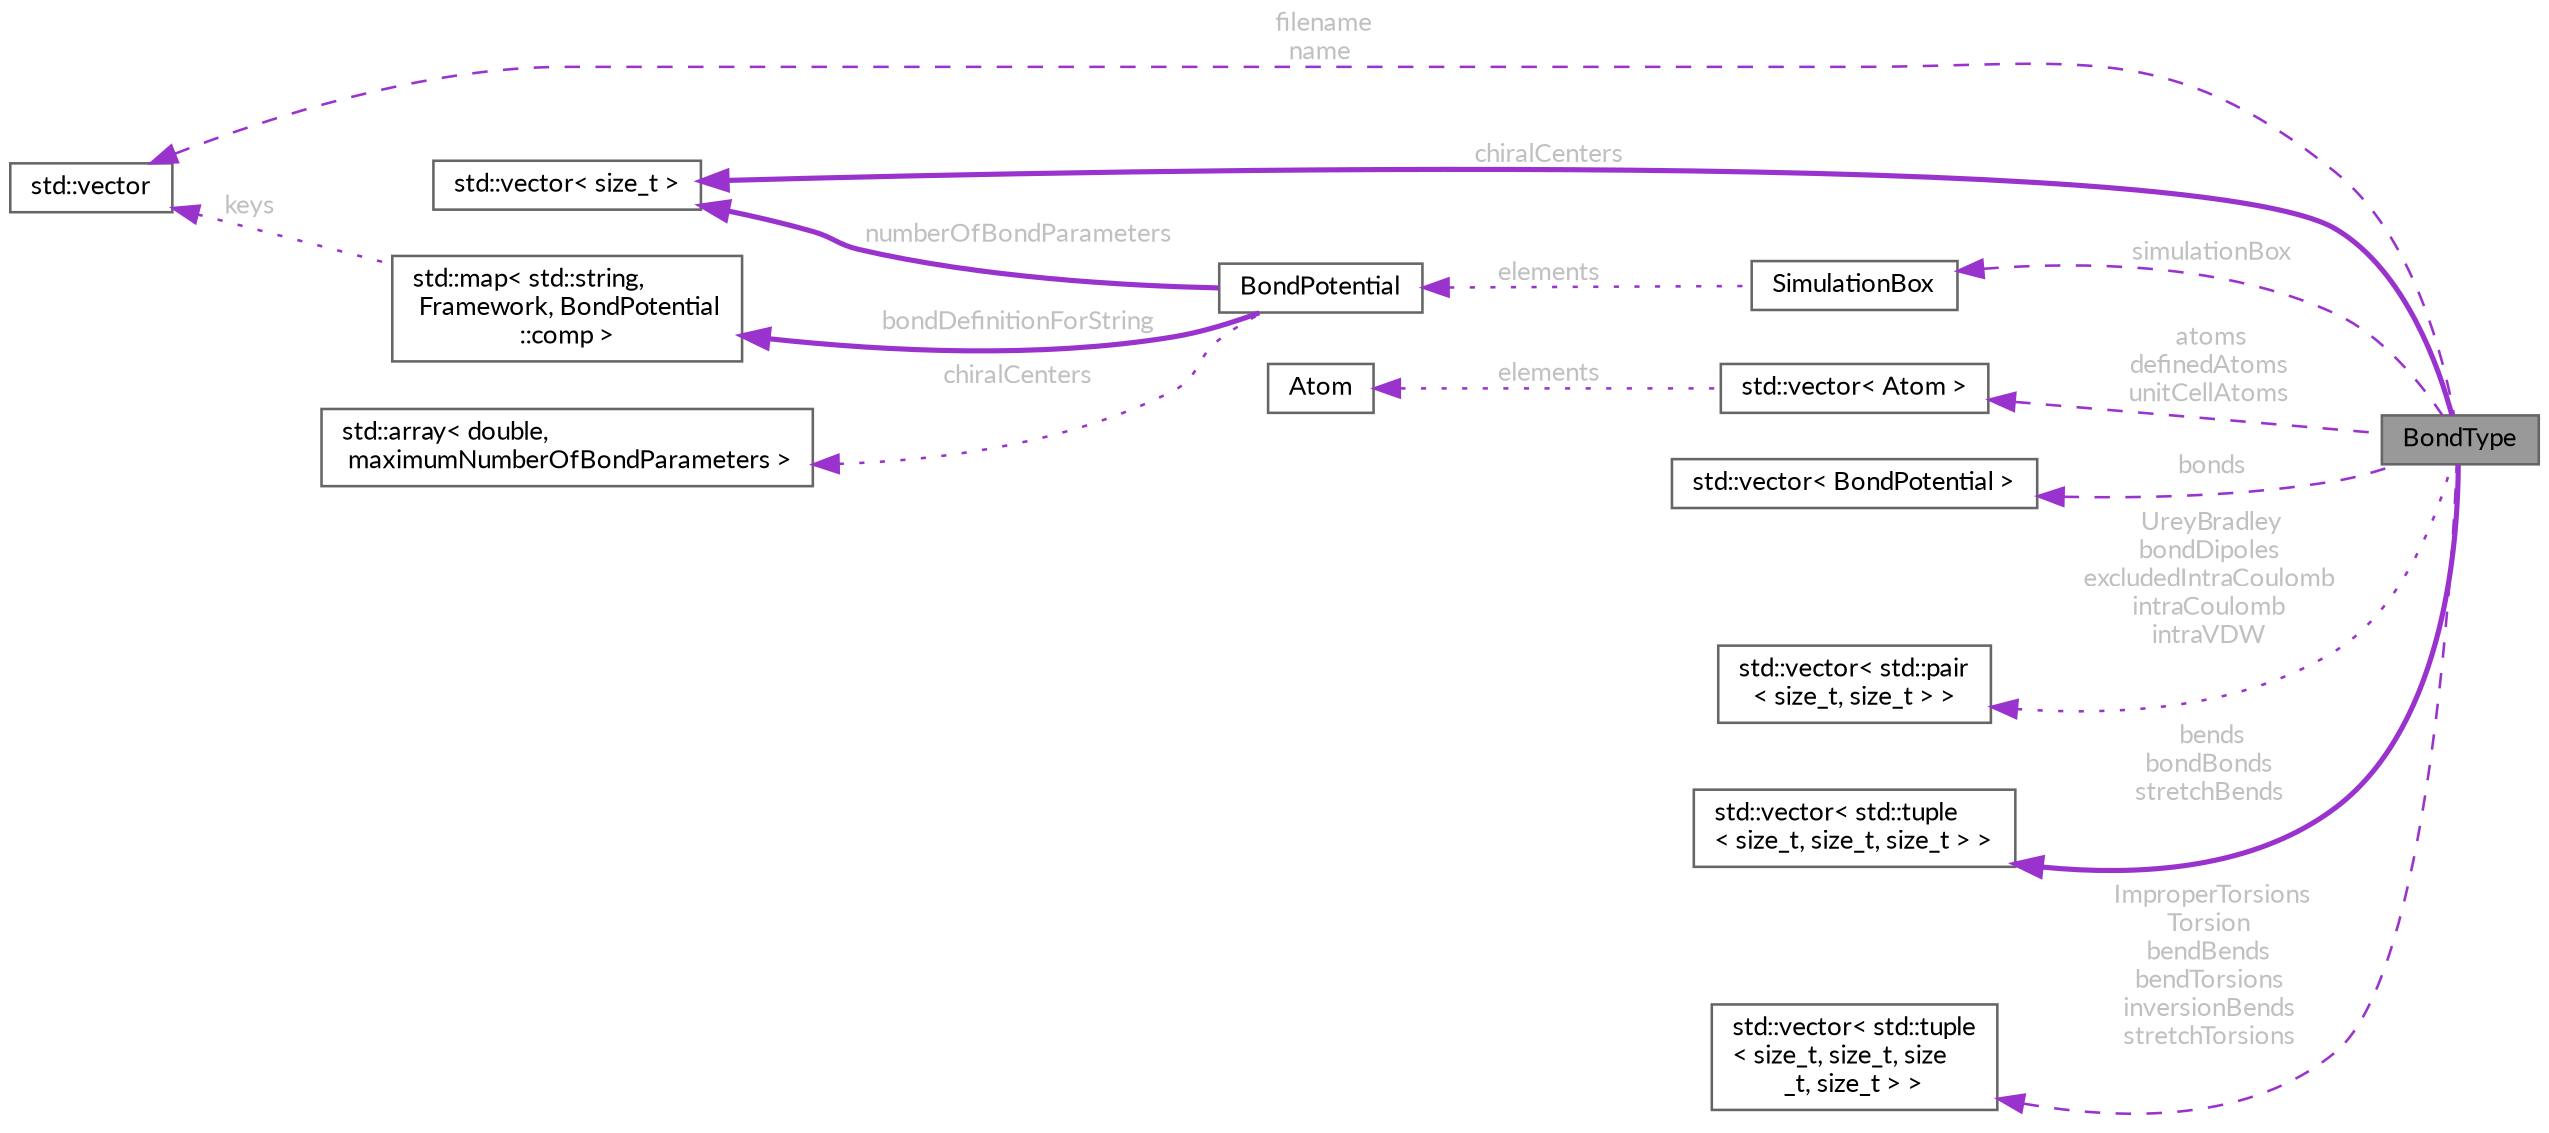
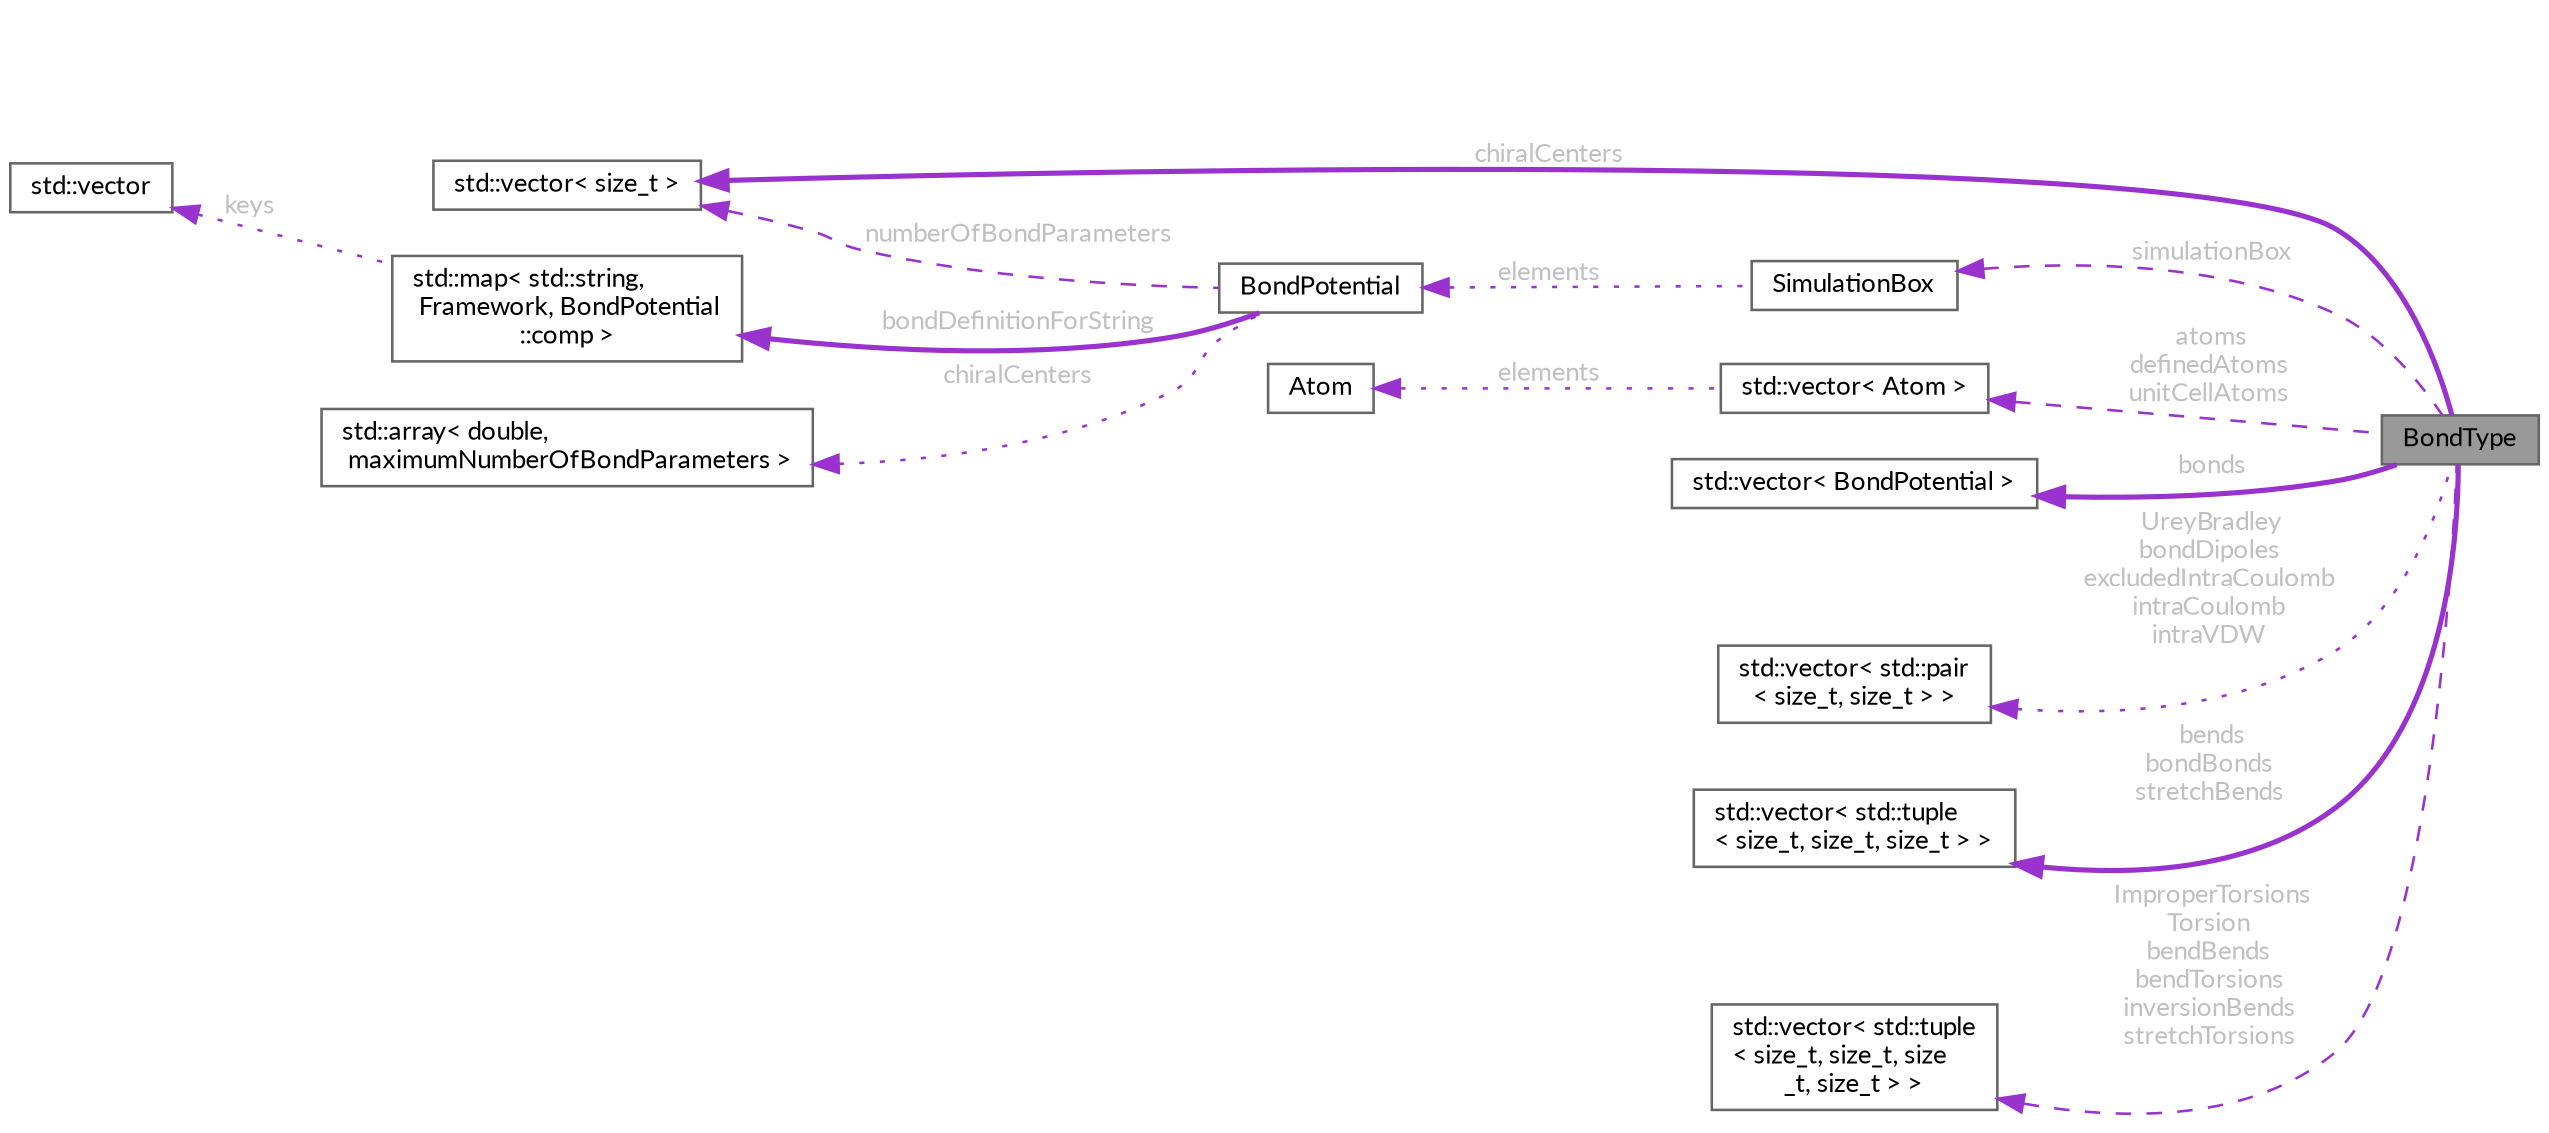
edge "BondType" -> "std::vector": removed, label "filename name"
edge "BondPotential" -> "std::vector< size_t >": style bold -> dashed
edge "BondType" -> "std::vector< BondPotential >": style dashed -> bold
